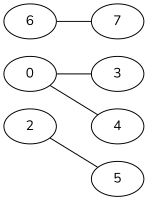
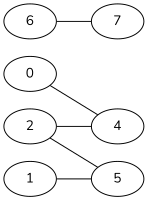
node "3": removed
edge "2" -- "4": added
node "1": added
